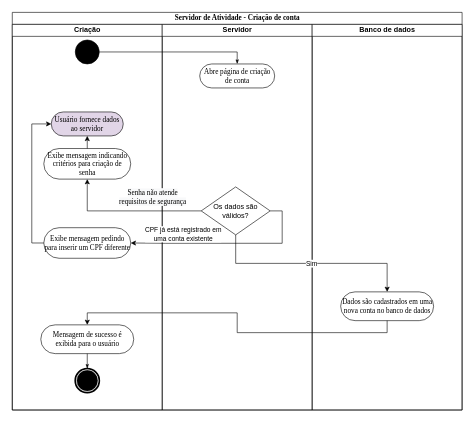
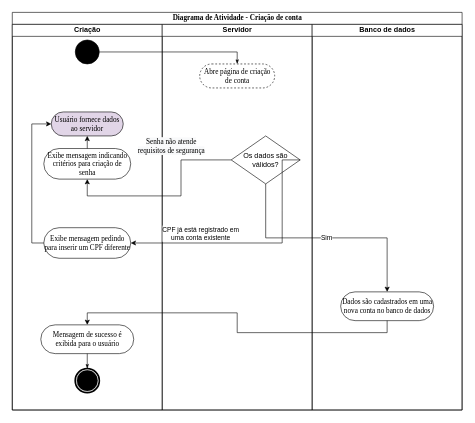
node "Servidor de Atividade - Criação de conta": label "Servidor de Atividade - Criação de conta" -> "Diagrama de Atividade - Criação de conta"
node "Abre página de criação de conta": style solid -> dashed
node "Os dados são válidos?": moved (236, 211) -> (266, 160)
